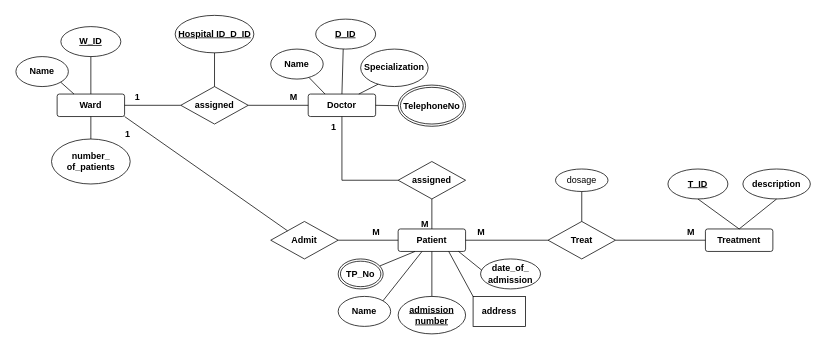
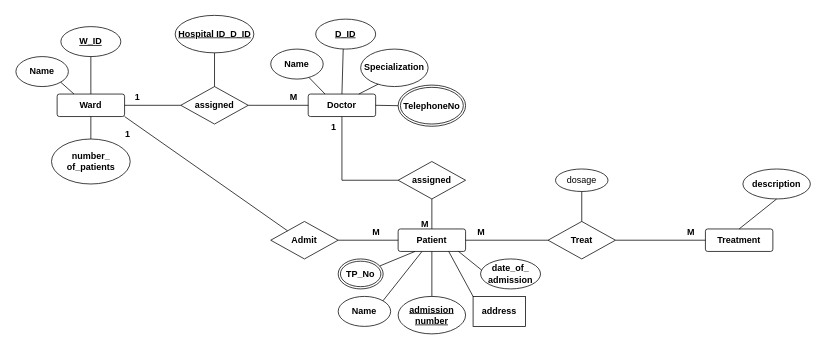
node "T_ID": removed
edge "T_ID" -- "Treatment": removed
